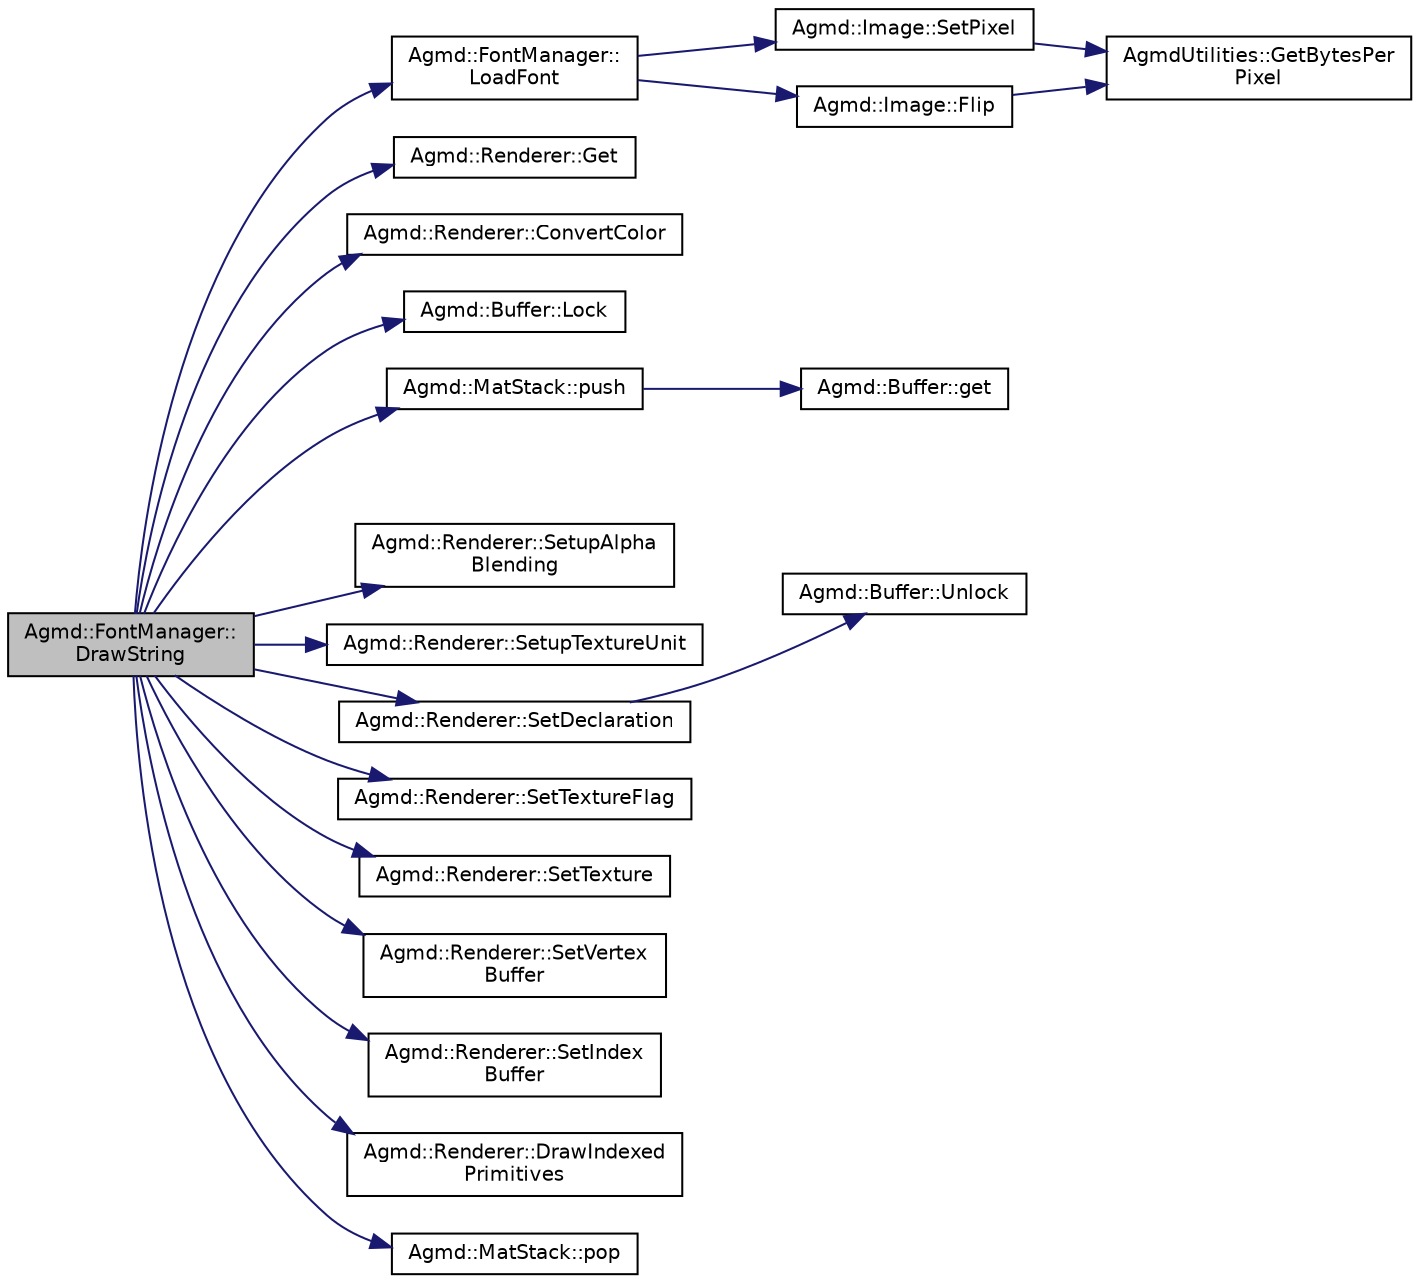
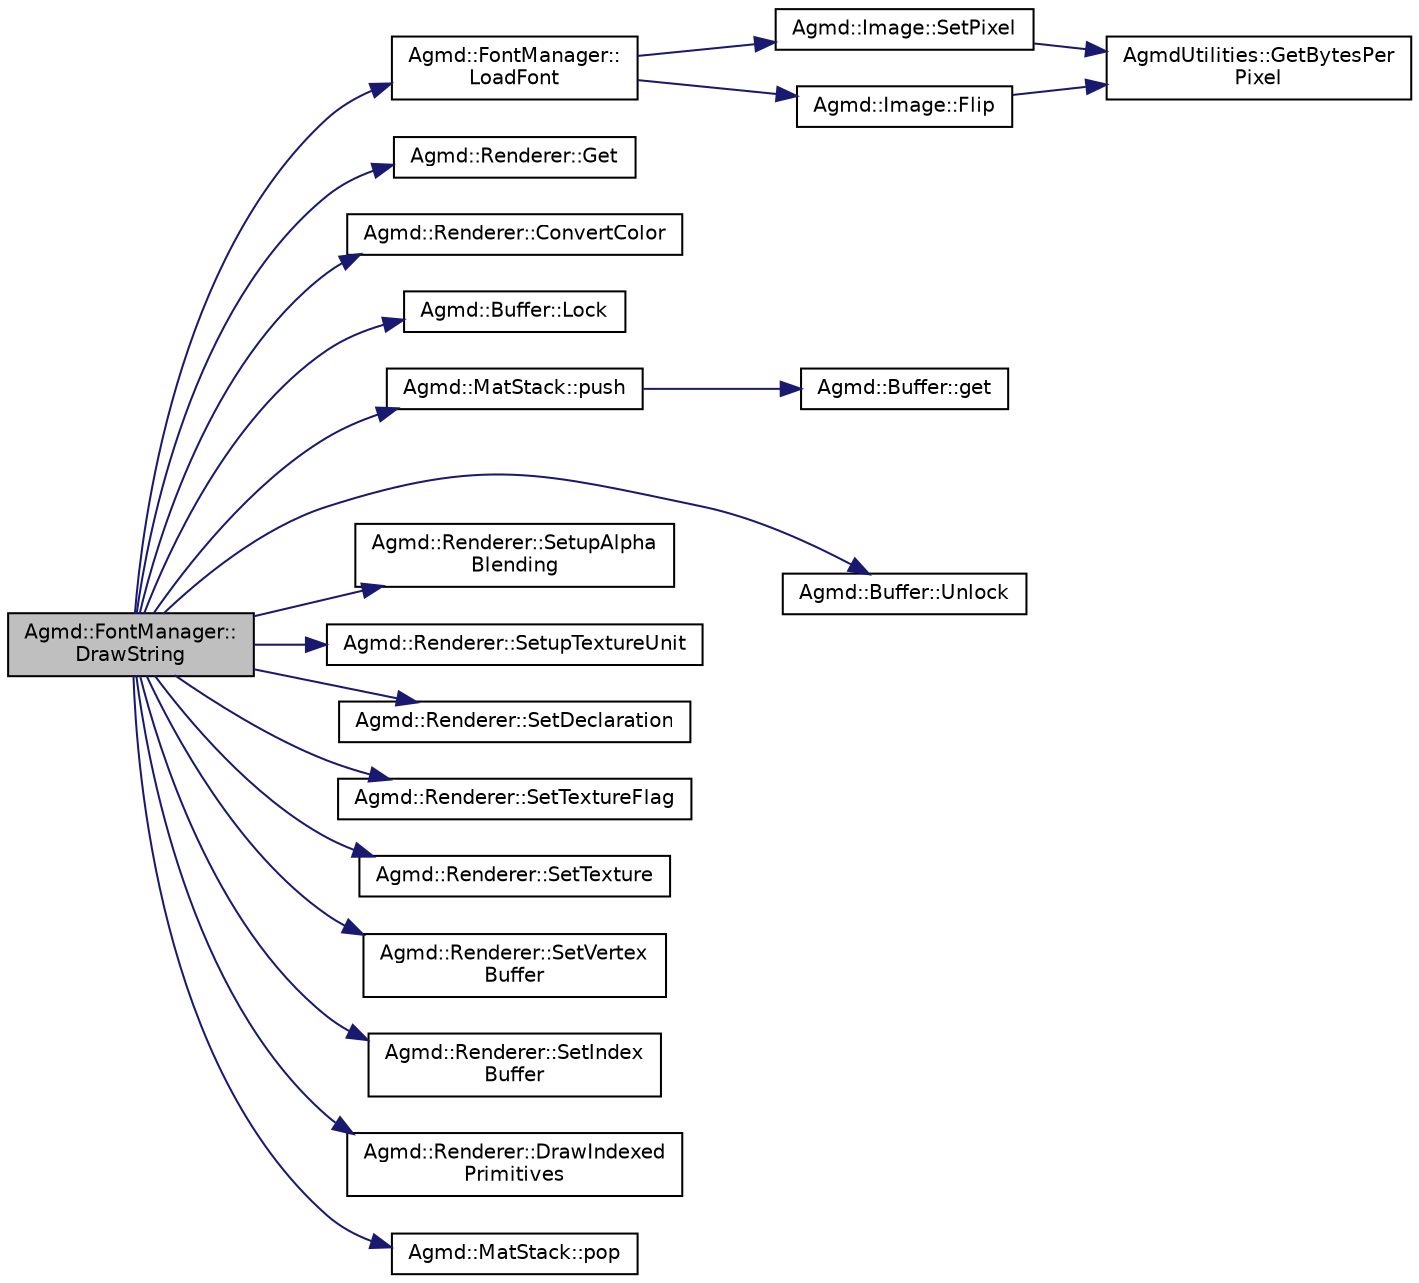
edge "Agmd::Renderer::SetDeclaration" -> "Agmd::Buffer::Unlock": now "Agmd::FontManager:: DrawString" -> "Agmd::Buffer::Unlock"
